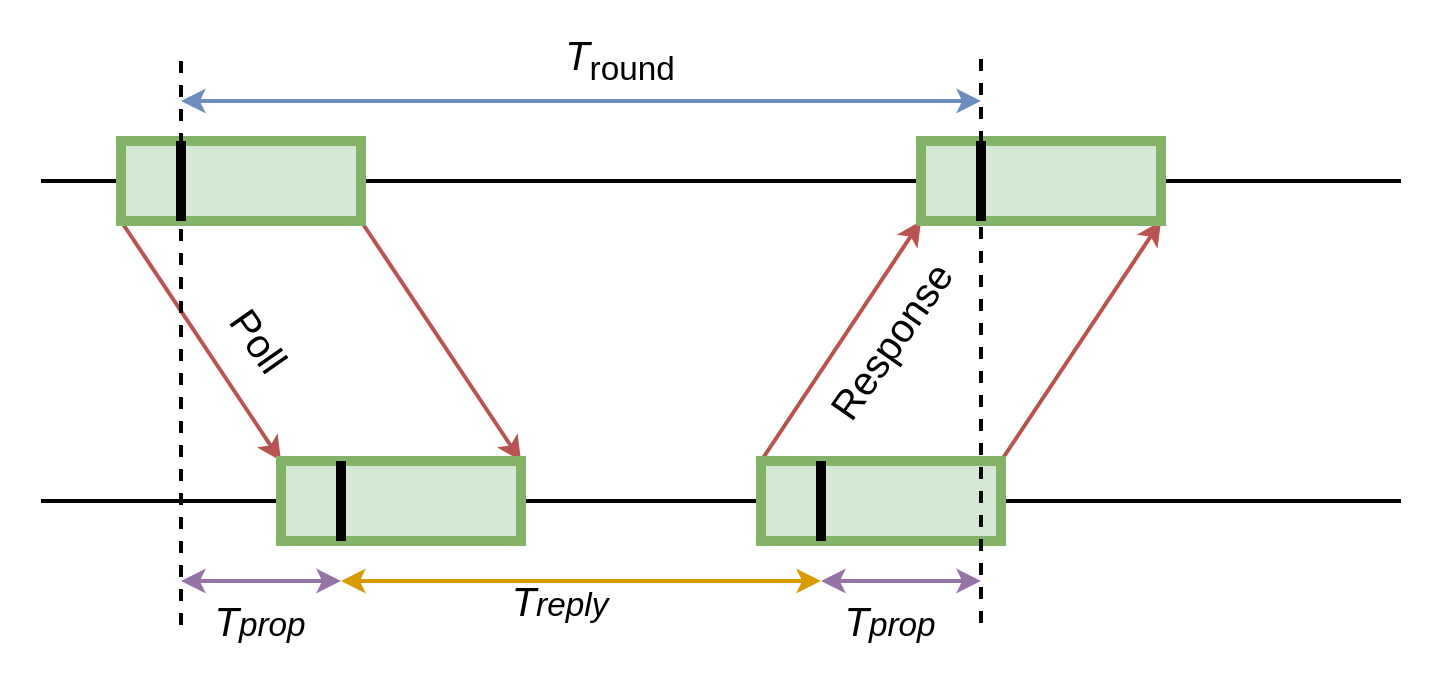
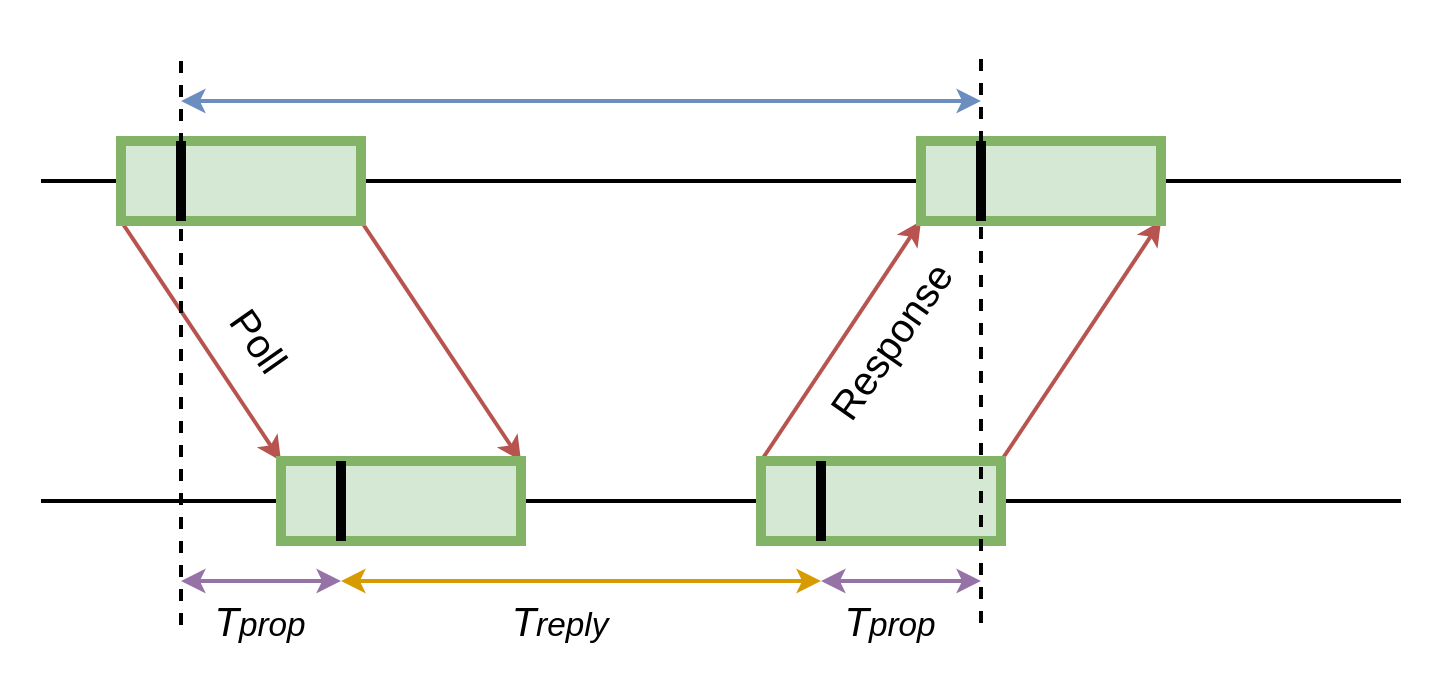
node "Tround": removed
node "Treply": moved (561, 601) -> (561, 621)
